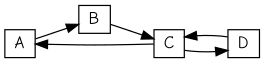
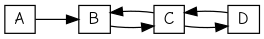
edge "C" -> "A": now "C" -> "B"
